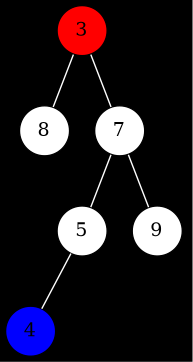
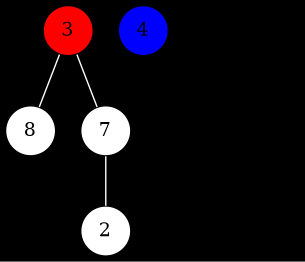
node "5": removed
node "9": label "9" -> "2"
